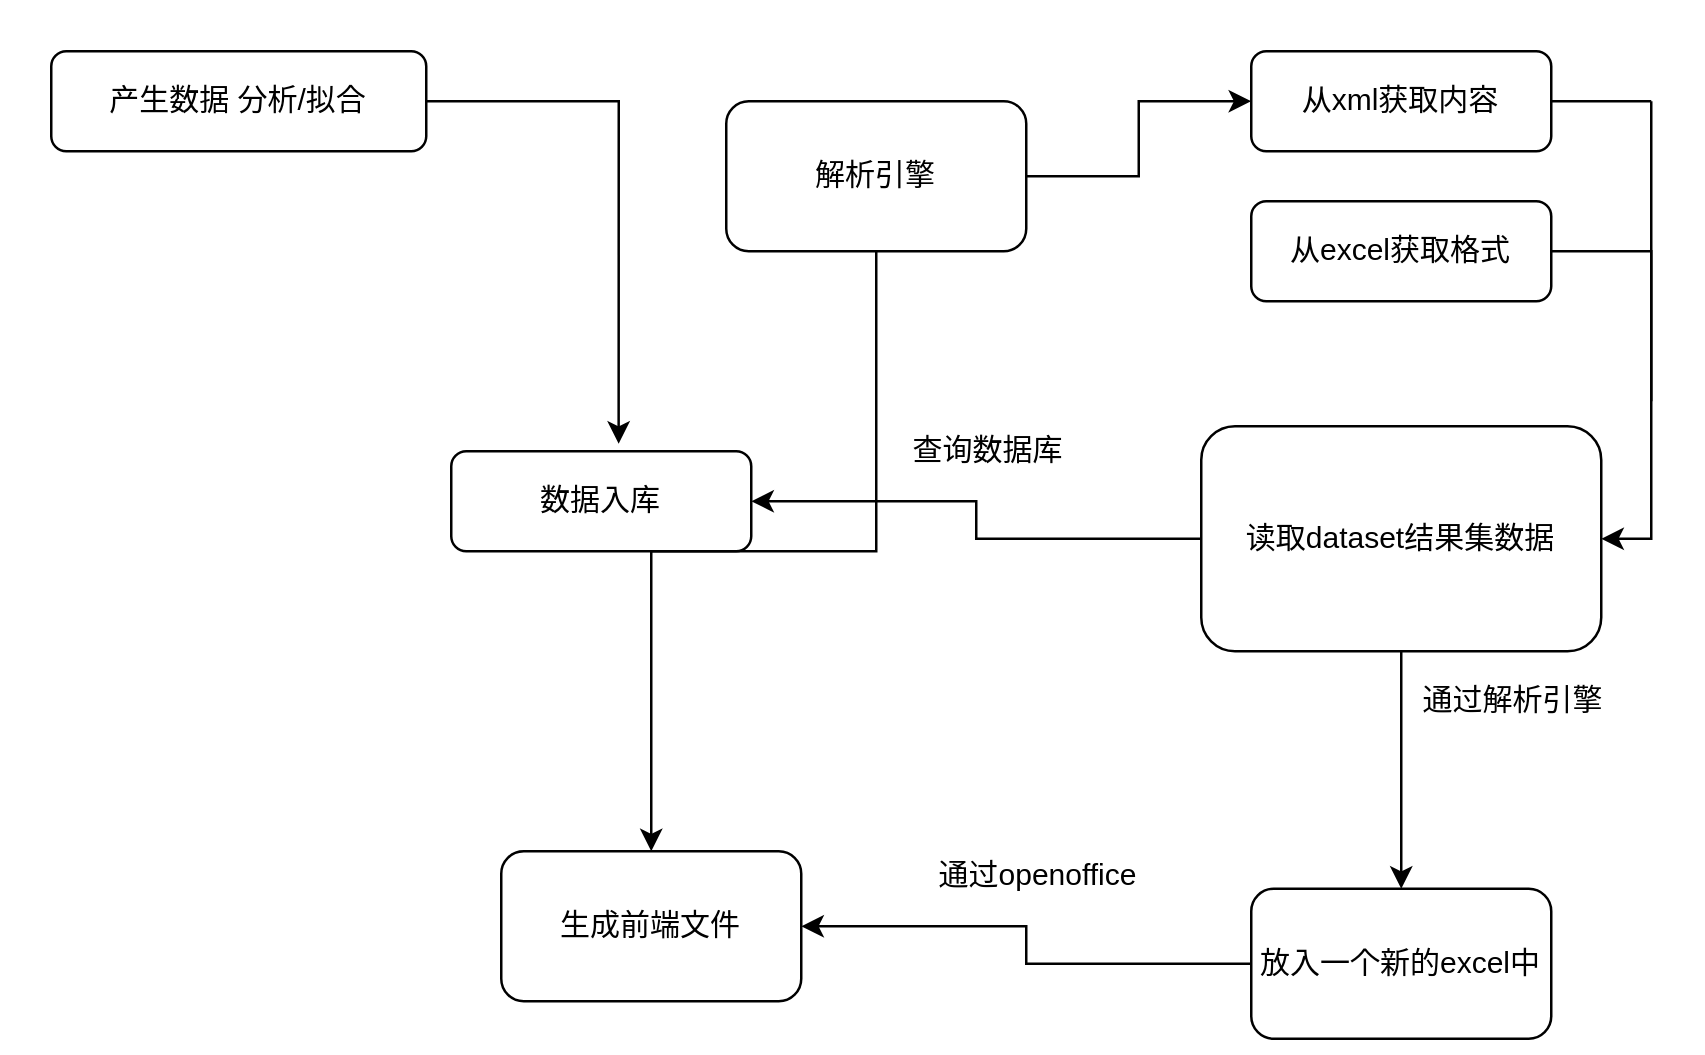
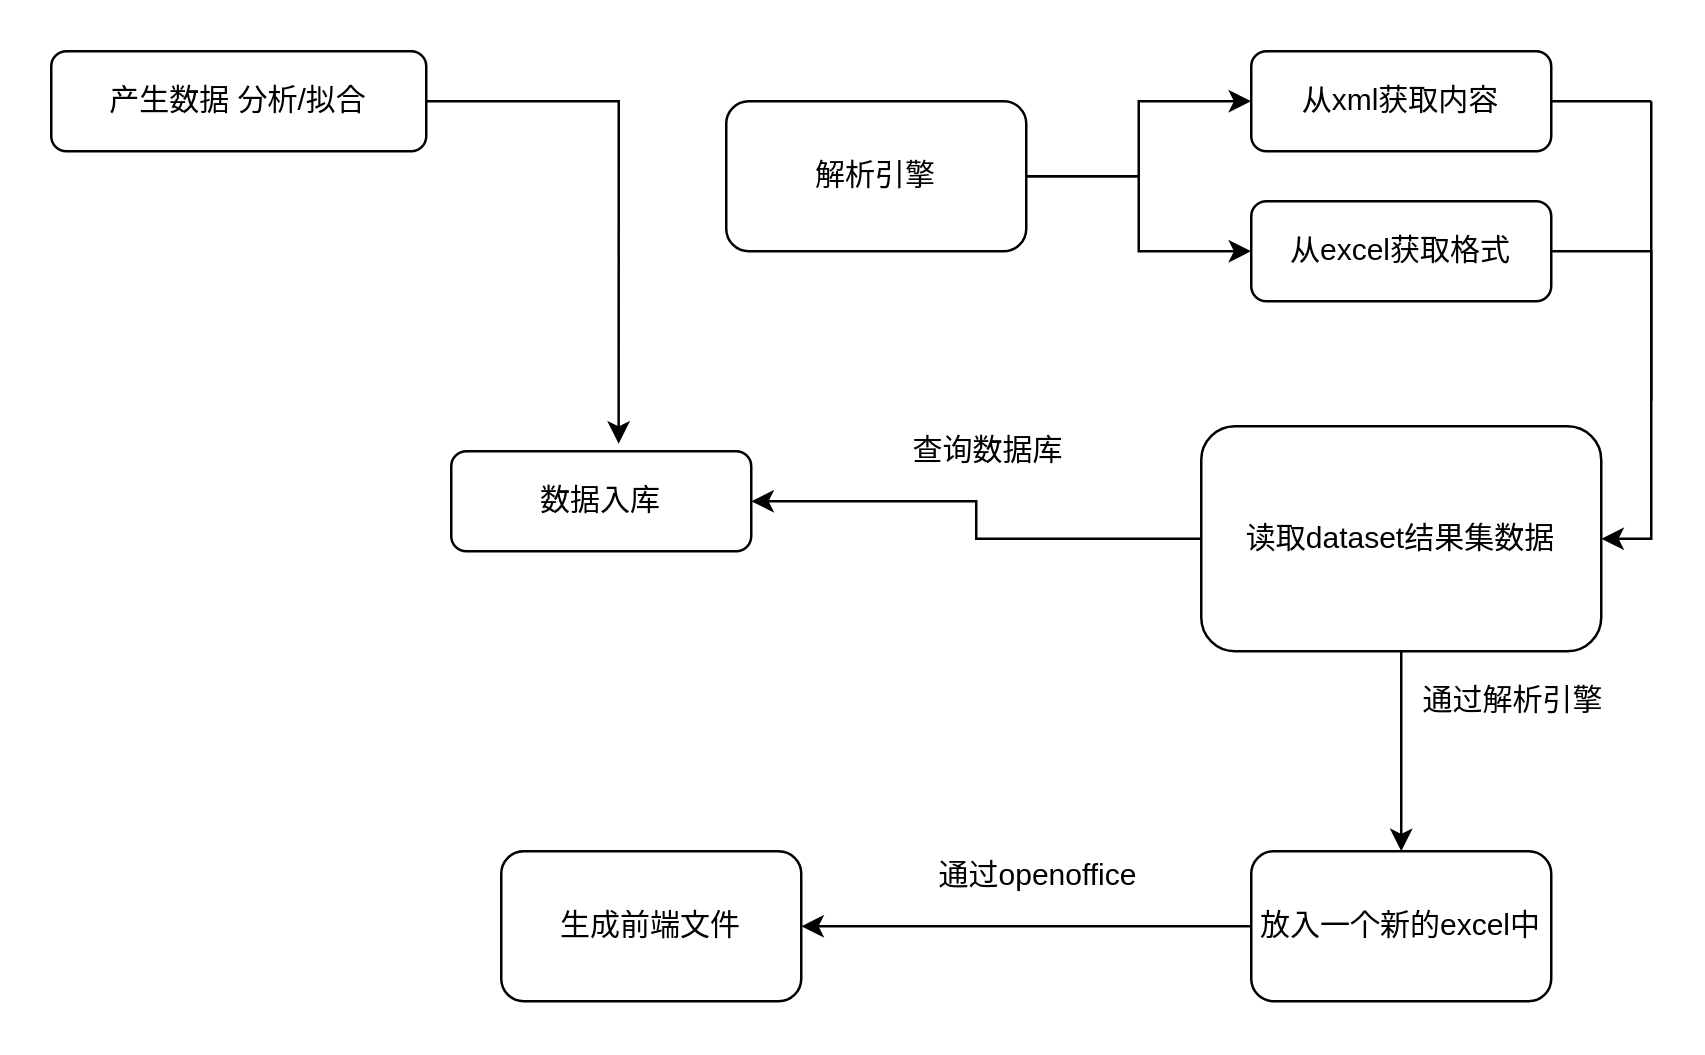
edge "解析引擎" -> "生成前端文件": now "解析引擎" -> "从excel获取格式"
node "放入一个新的excel中": moved (1401, 964) -> (1401, 926)
